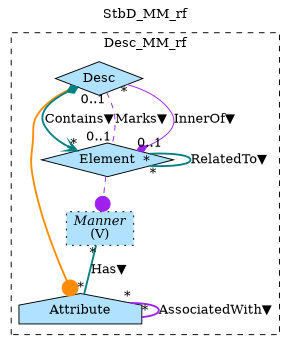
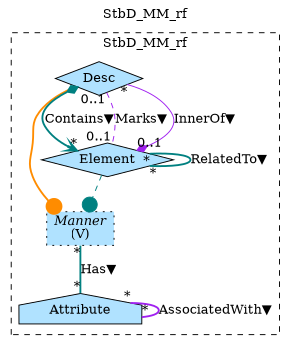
cluster "Desc_MM_rf": label "Desc_MM_rf" -> "StbD_MM_rf"
edge "Desc" -> "Attribute": now "Desc" -> "Manner"
edge "Element" -> "Manner": color purple -> teal
